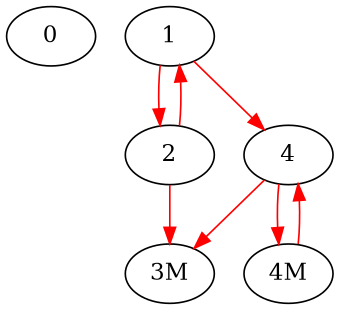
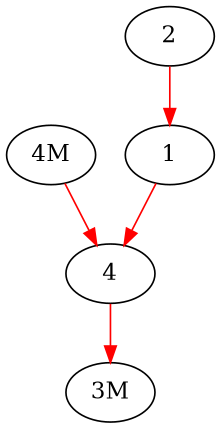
node "0": removed
edge "1" -> "2": removed
edge "2" -> "3M": removed
edge "4" -> "4M": removed
